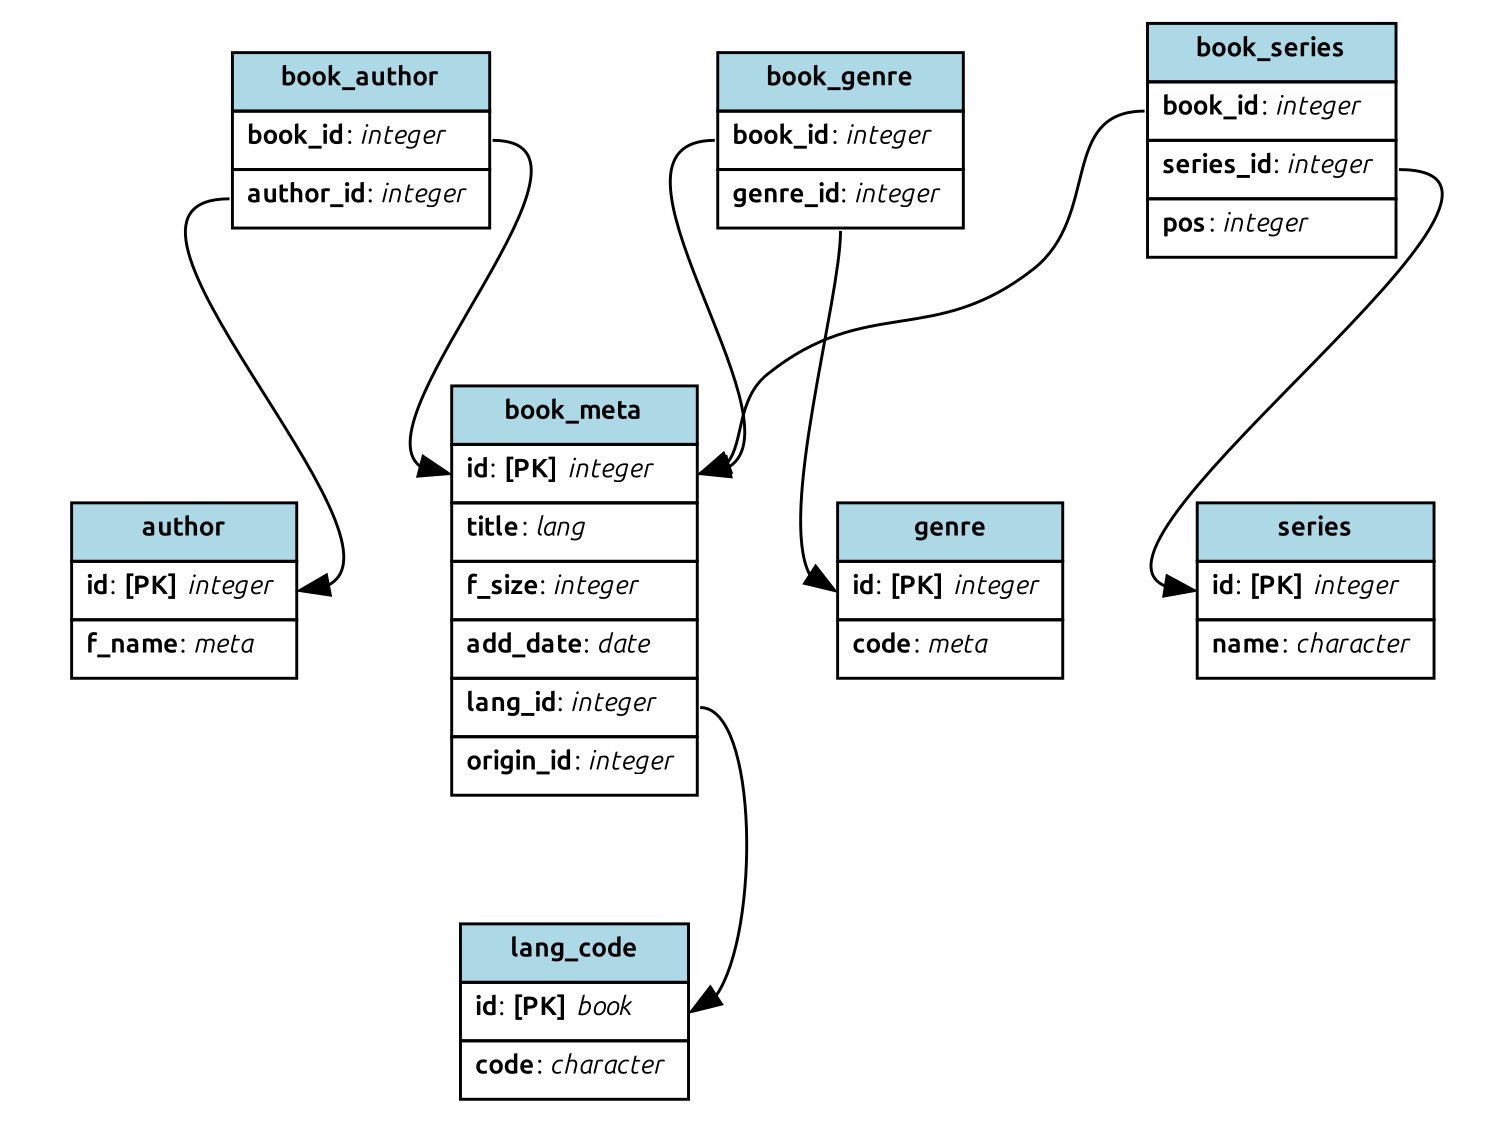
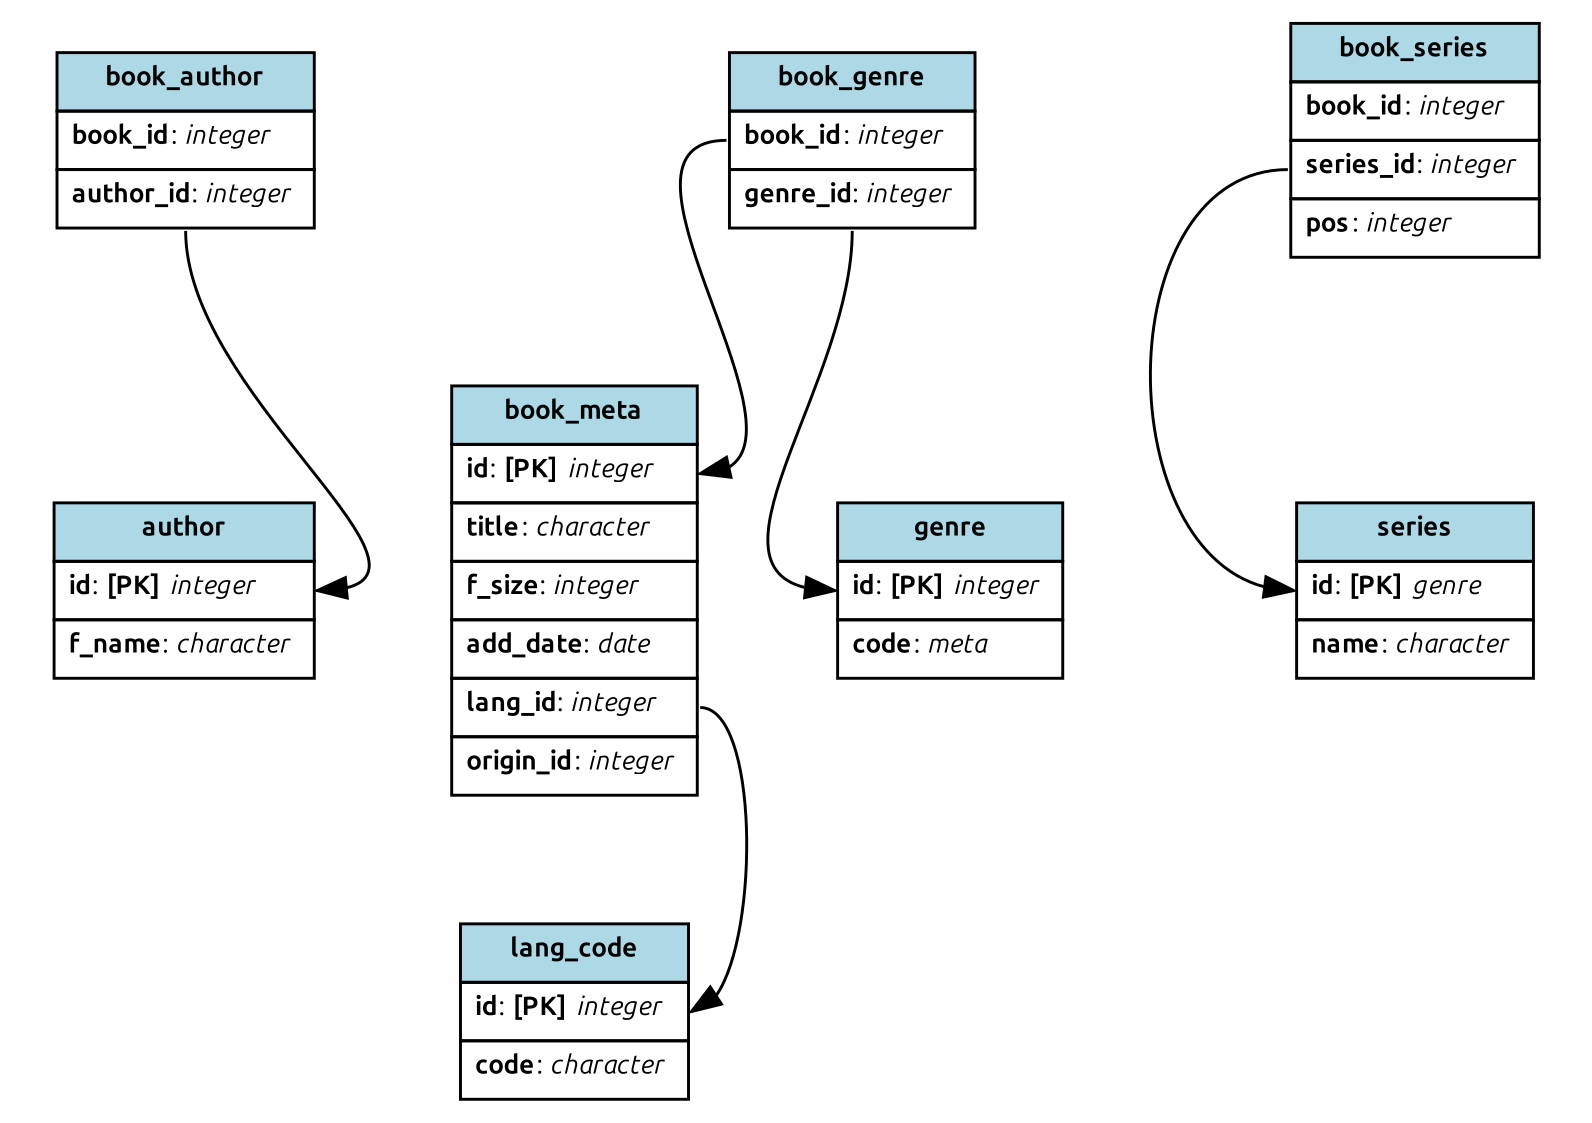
edge "book_author" -> "book_meta": removed
edge "book_series" -> "book_meta": removed
node "book_meta": text "lang" -> "character"
node "series": text "integer" -> "genre"
node "author": text "meta" -> "character"
node "lang_code": text "book" -> "integer"
